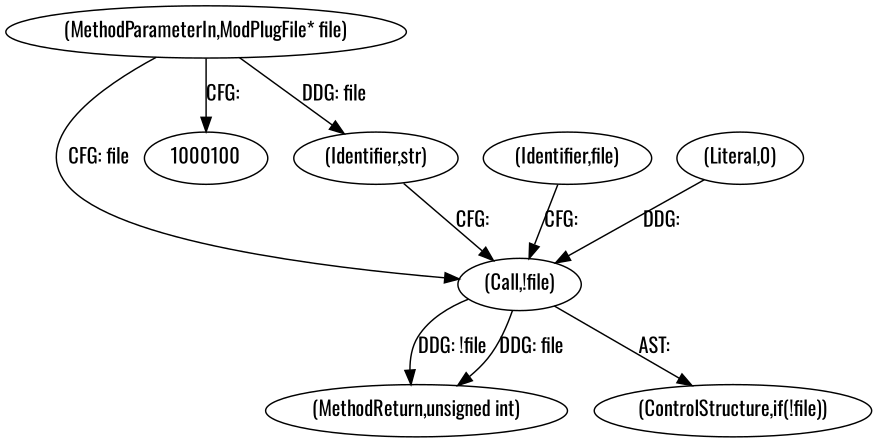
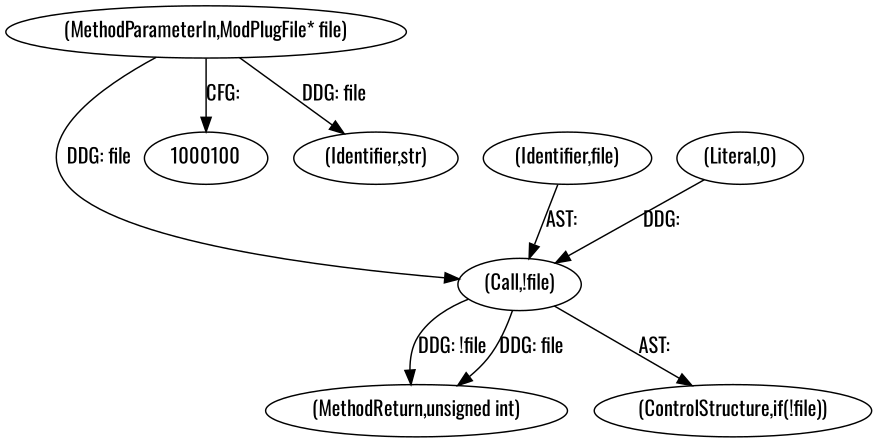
edge "(MethodParameterIn,ModPlugFile* file)" -> "(Call,!file)": label "CFG: file" -> "DDG: file"
edge "(Identifier,str)" -> "(Call,!file)": removed, label "CFG:"
edge "(Identifier,file)" -> "(Call,!file)": label "CFG: " -> "AST: "
